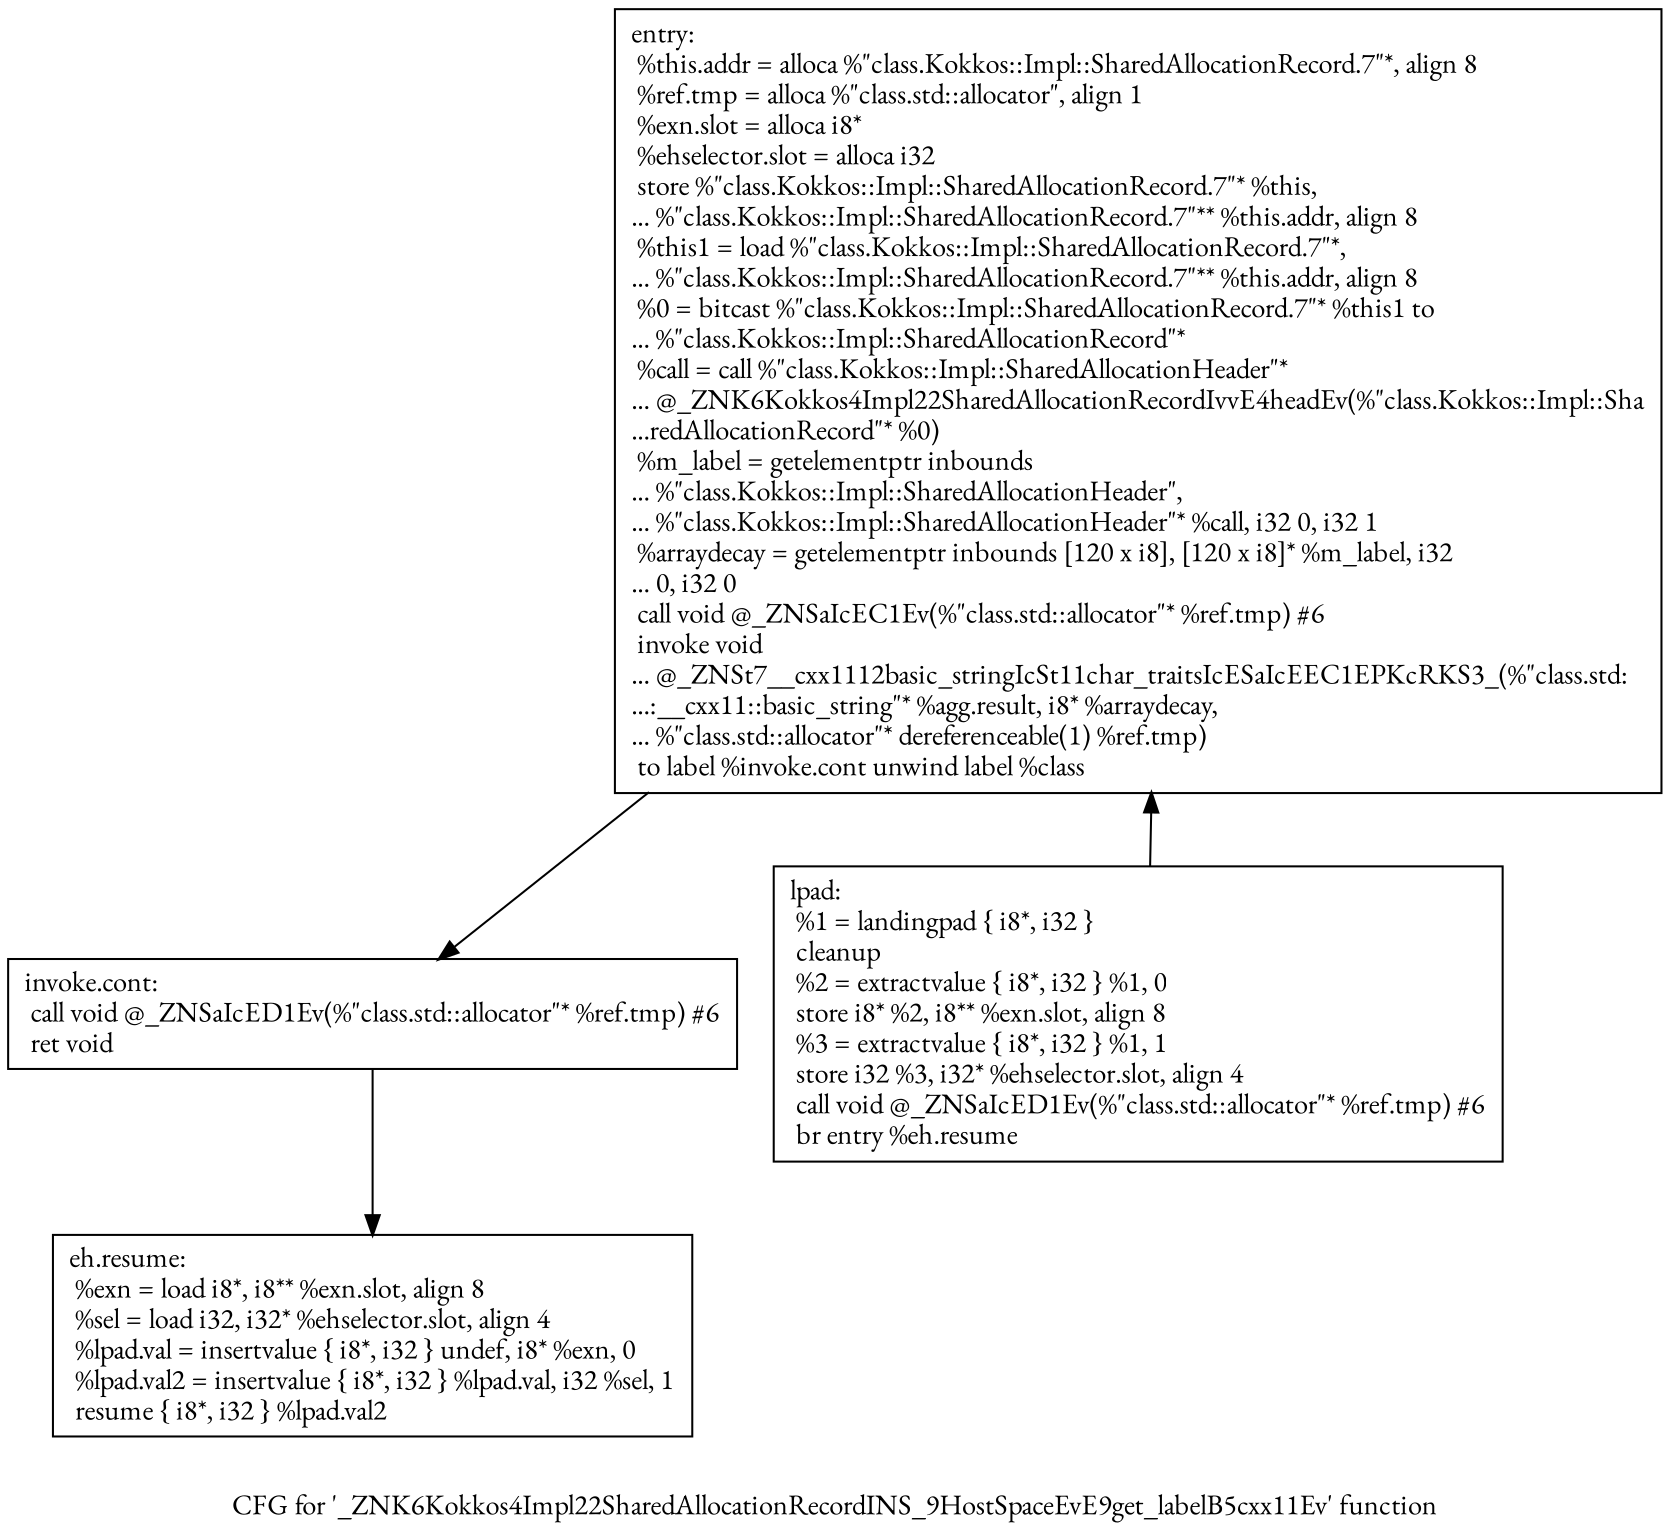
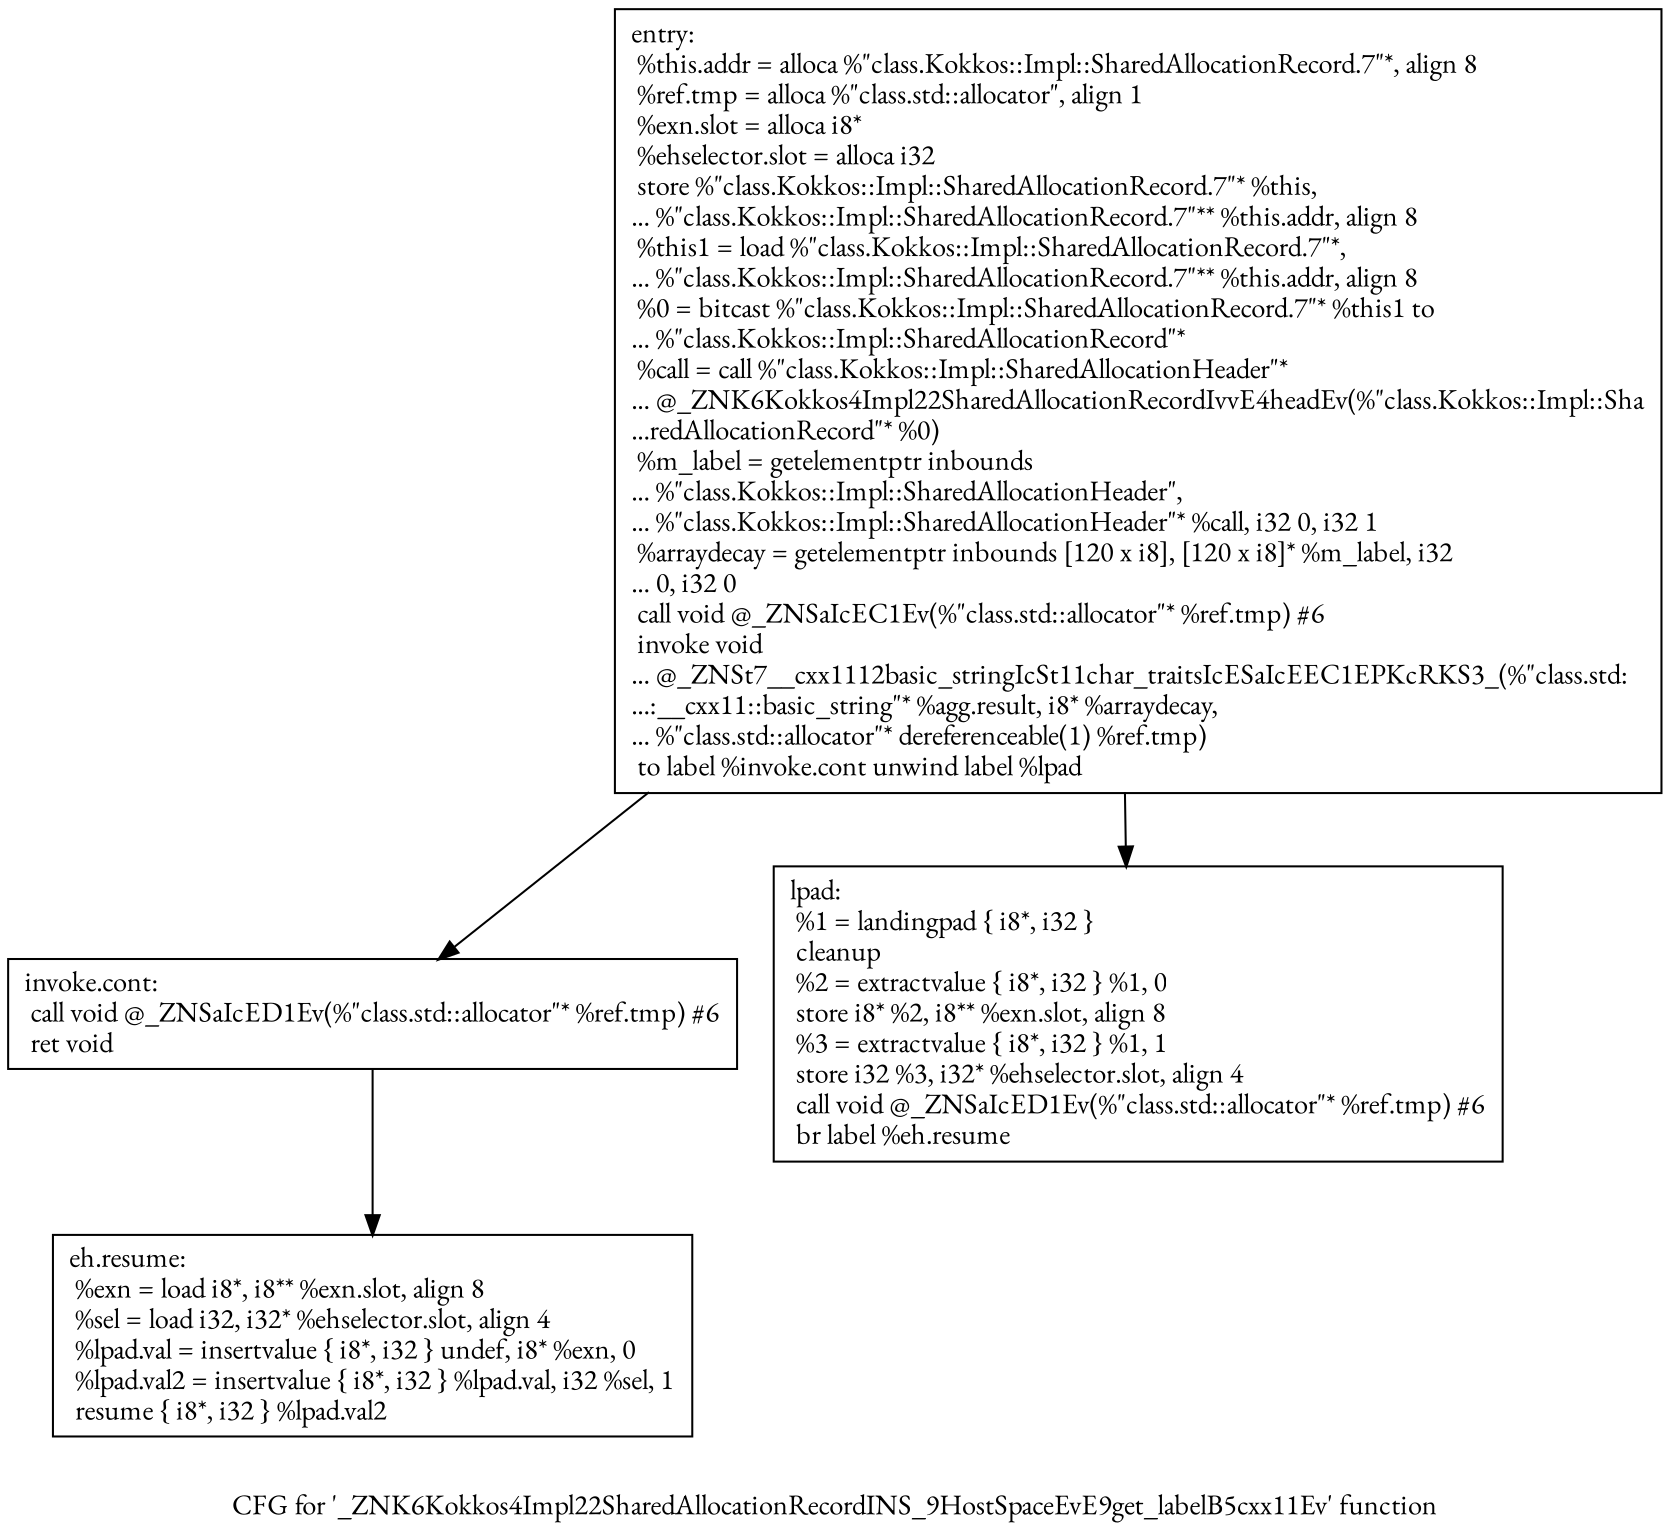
node "entry:": text "to label %invoke.cont unwind label %class" -> "to label %invoke.cont unwind label %lpad"
edge "lpad:" -> "entry:": reversed
node "lpad:": text "br entry %eh.resume" -> "br label %eh.resume"
